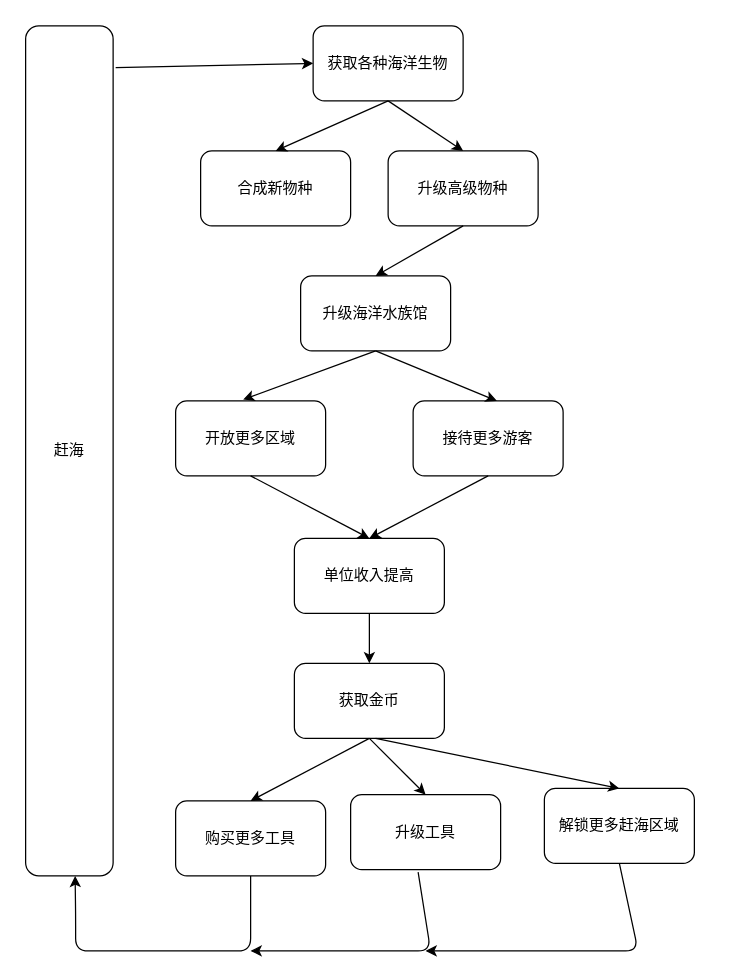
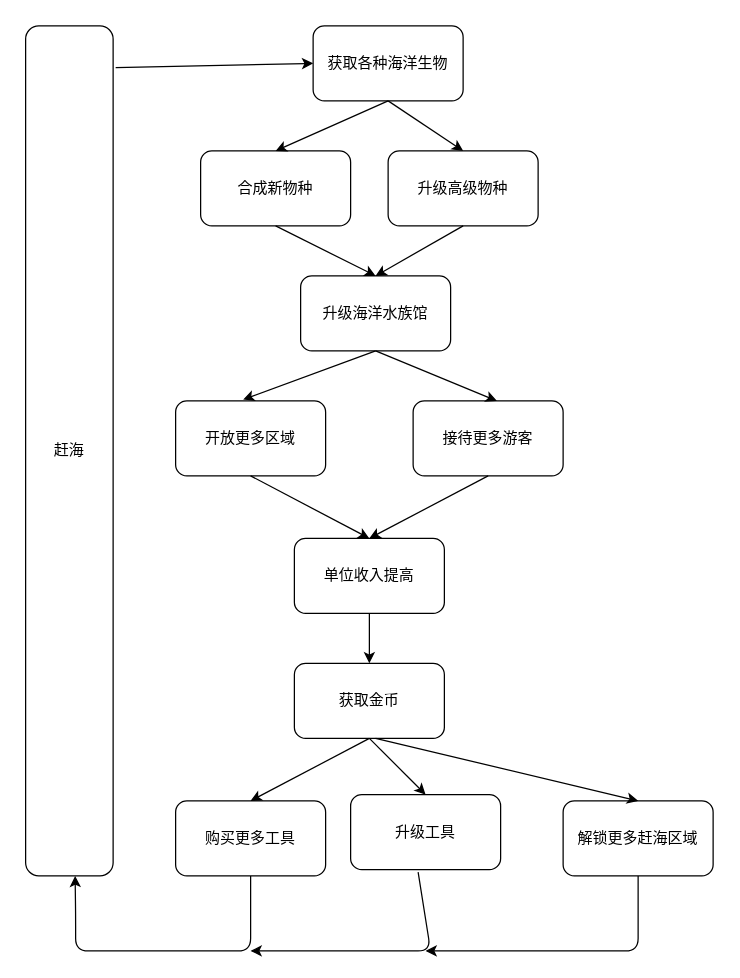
edge "合成新物种" -> "升级海洋水族馆": added
node "解锁更多赶海区域": moved (619, 826) -> (638, 838)
